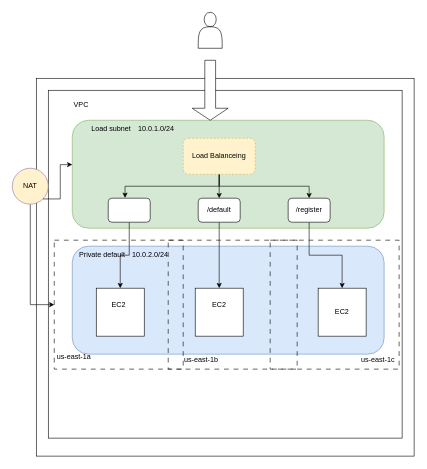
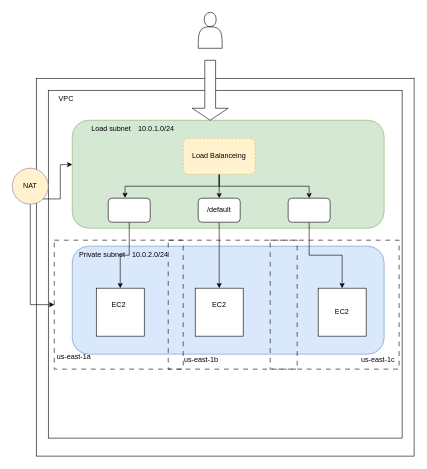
node "VPC": moved (81, 105) -> (66, 99)
node "/register": removed
node "Private default": label "Private default" -> "Private subnet"
